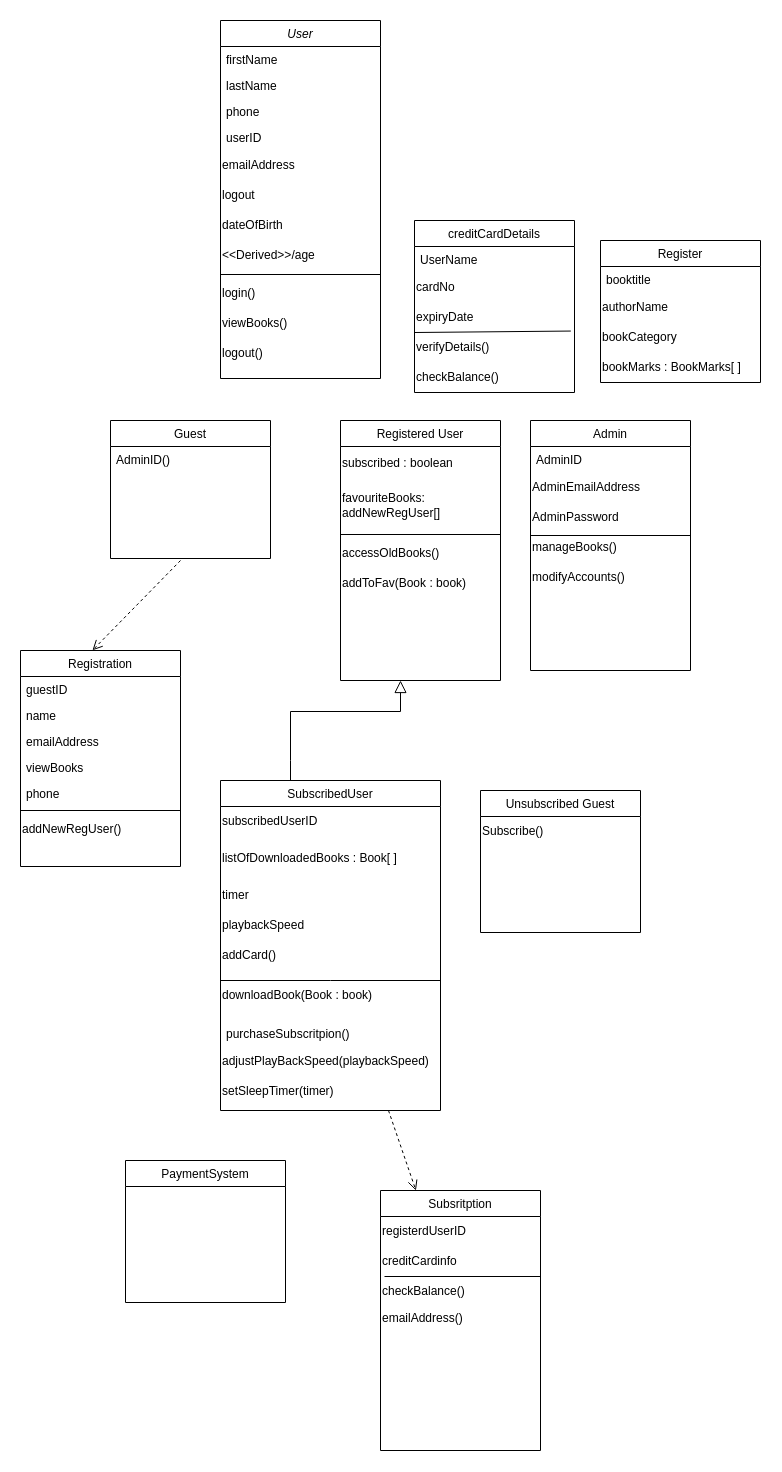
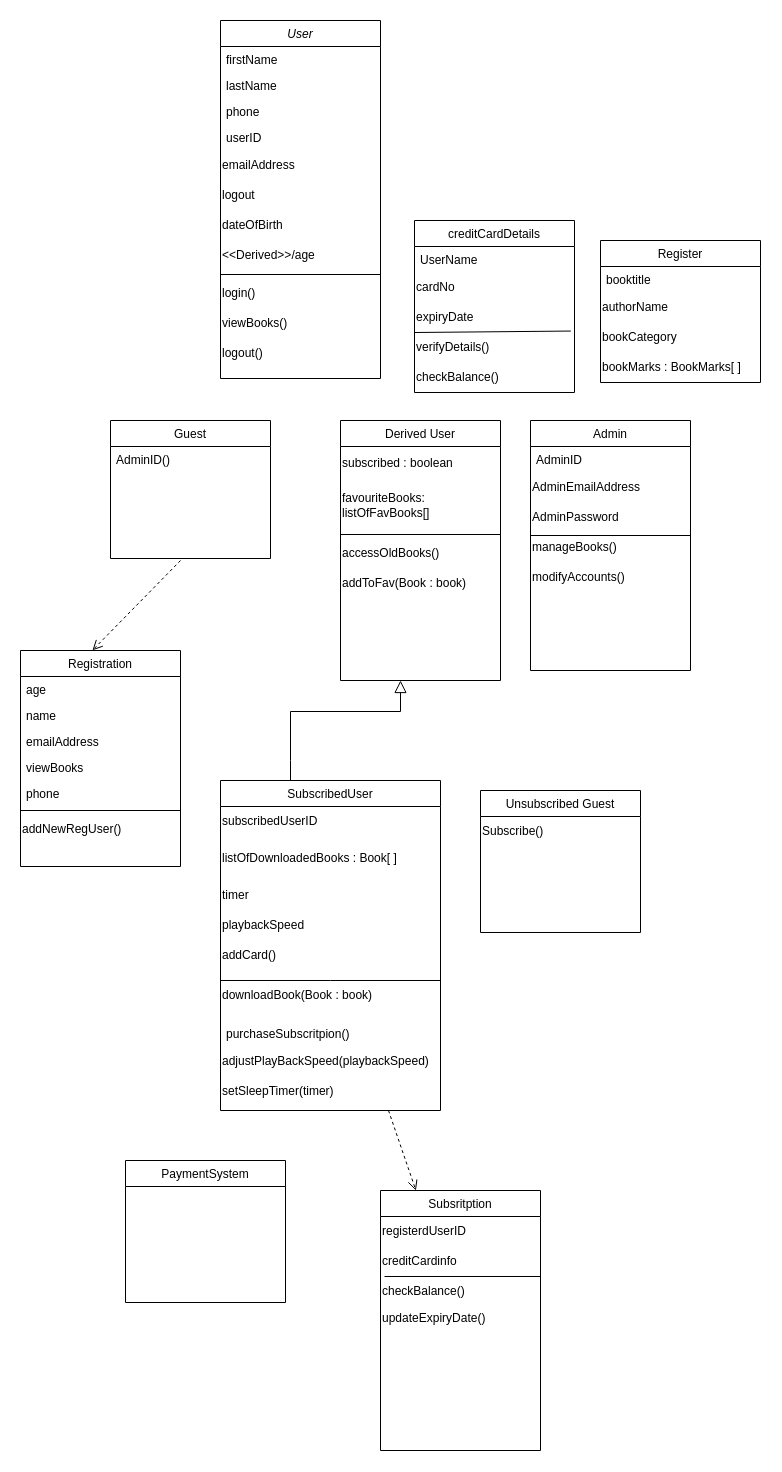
node "Registered User": label "Registered User" -> "Derived User"
node "favouriteBooks: addNewRegUser[]": label "favouriteBooks: addNewRegUser[]" -> "favouriteBooks: listOfFavBooks[]"
node "guestID": label "guestID" -> "age"
node "emailAddress()": label "emailAddress()" -> "updateExpiryDate()"
